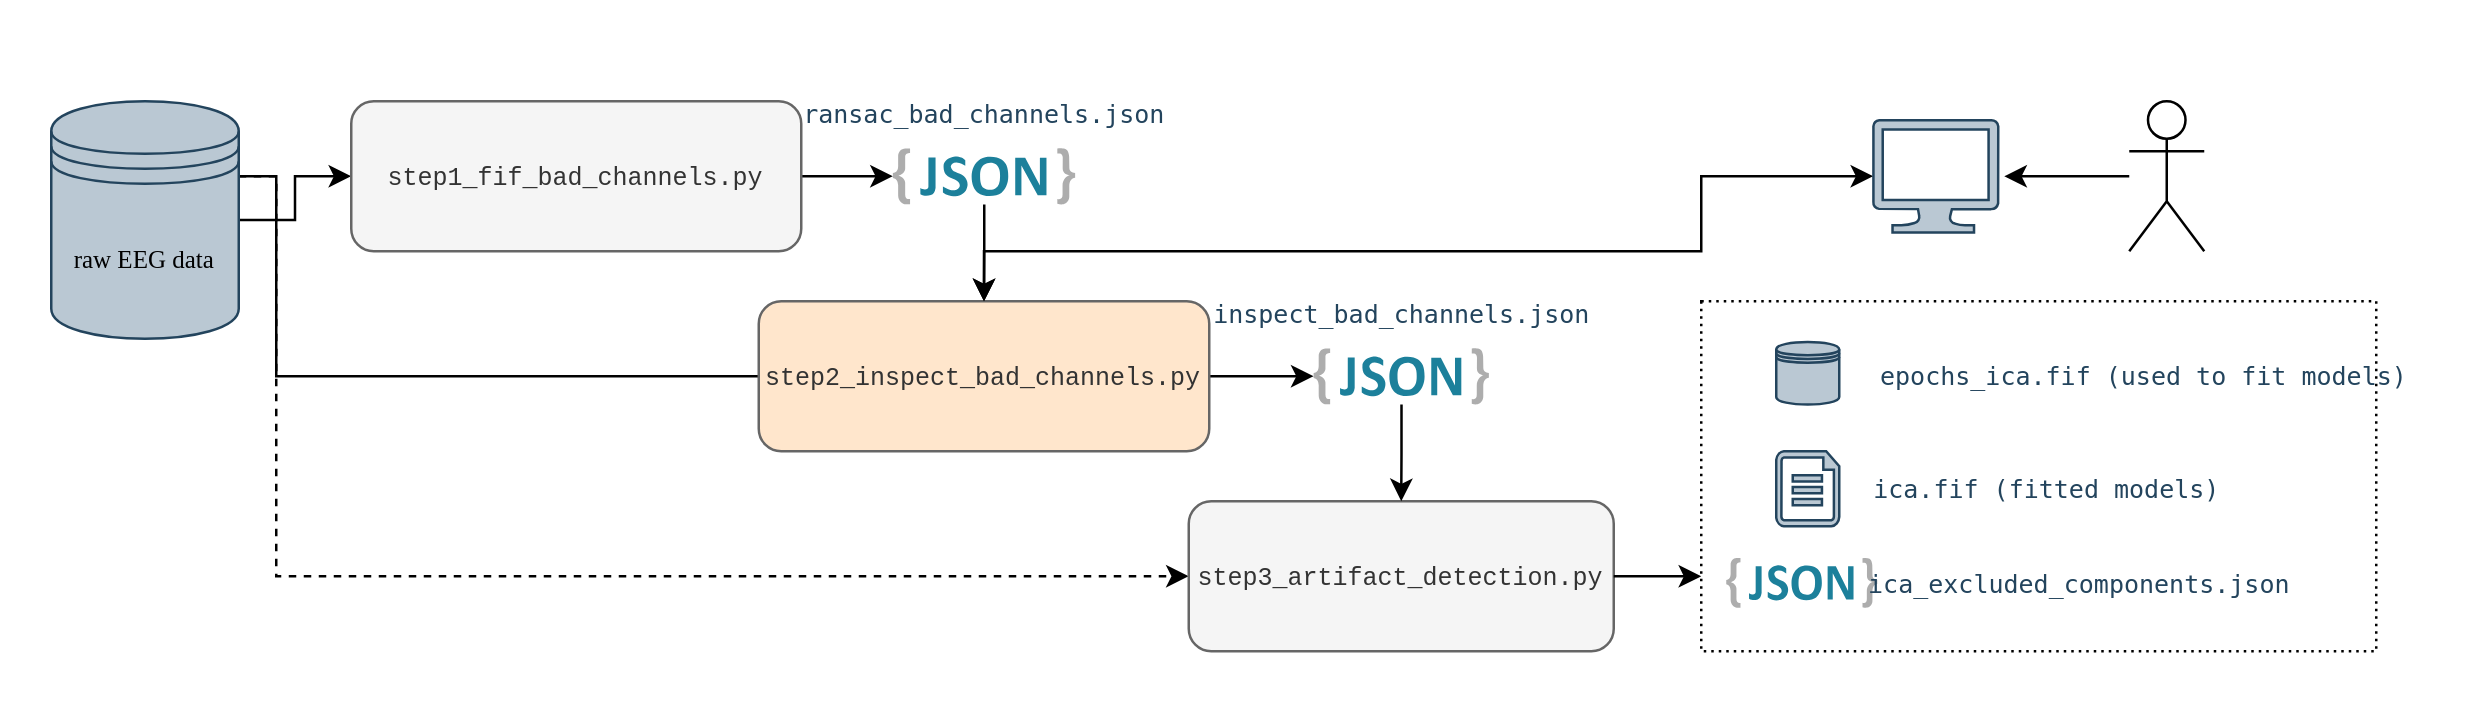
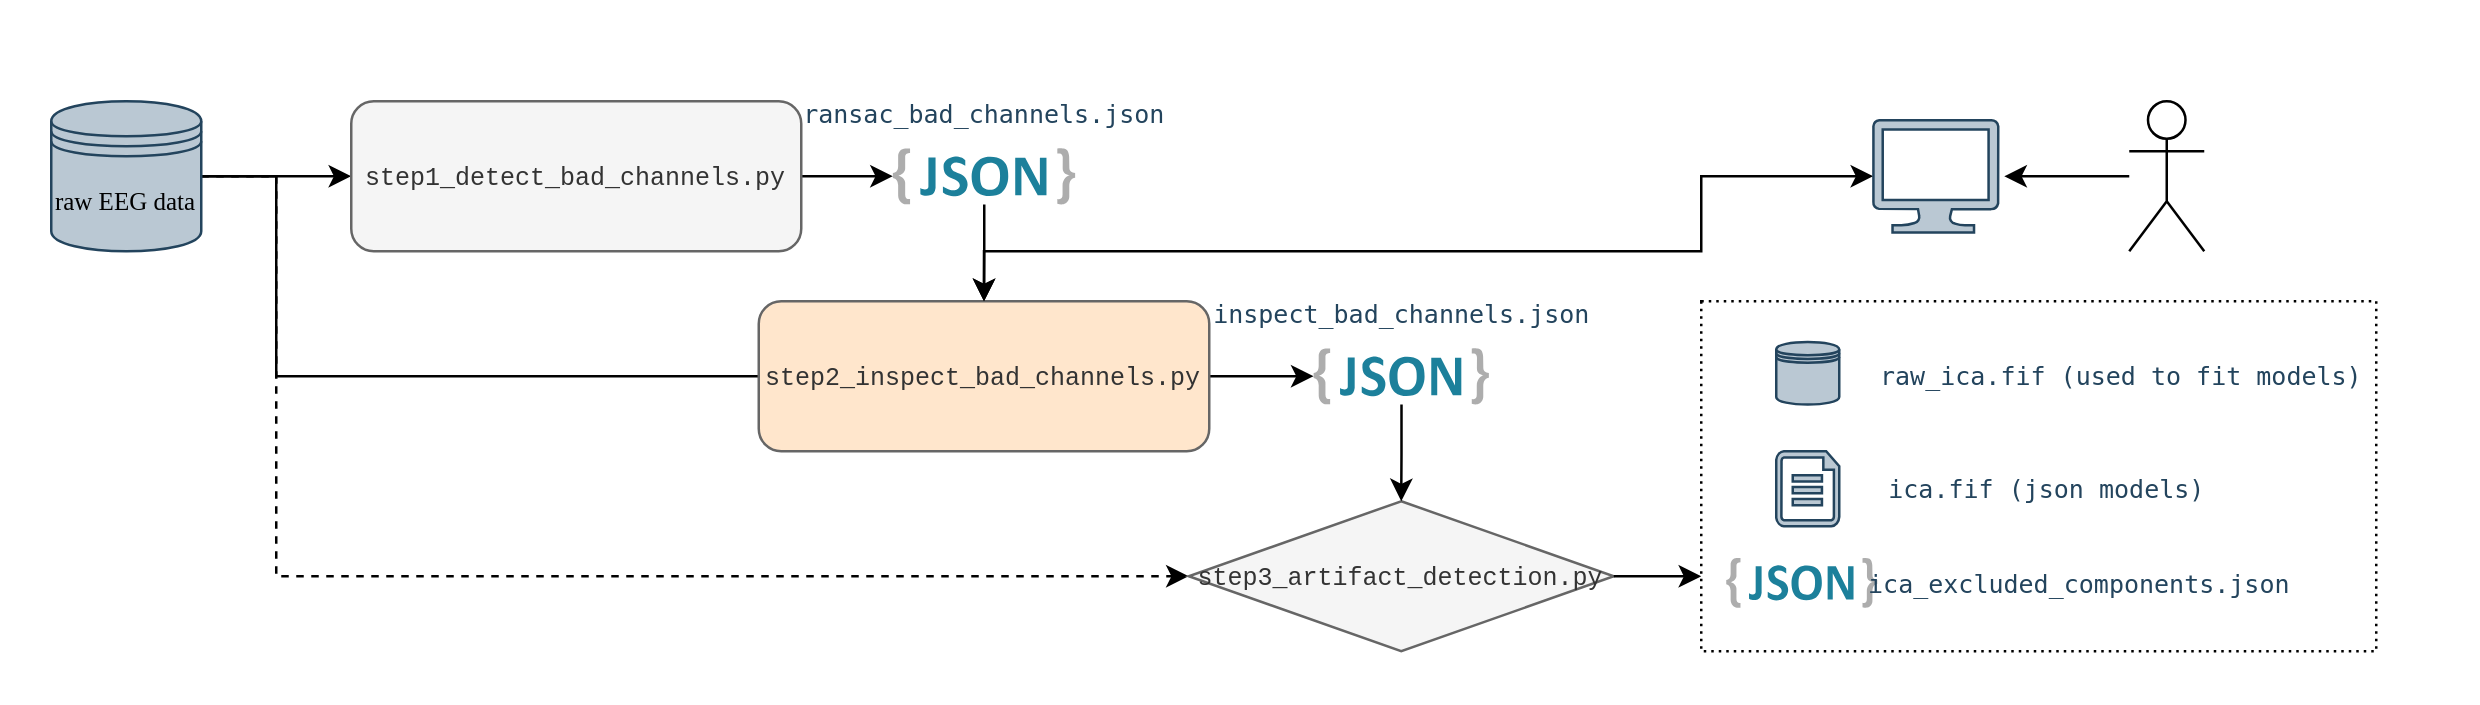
node "step1_fif_bad_channels.py": label "step1_fif_bad_channels.py" -> "step1_detect_bad_channels.py"
node "raw EEG data": size 188x238 -> 150x150
node "epochs_ica.fif (used to fit models)": label "epochs_ica.fif (used to fit models)" -> "raw_ica.fif (used to fit models)"
node "ica.fif (fitted models)": label "ica.fif (fitted models)" -> "ica.fif (json models)"
node "step3_artifact_detection.py": shape rounded rectangle -> diamond
